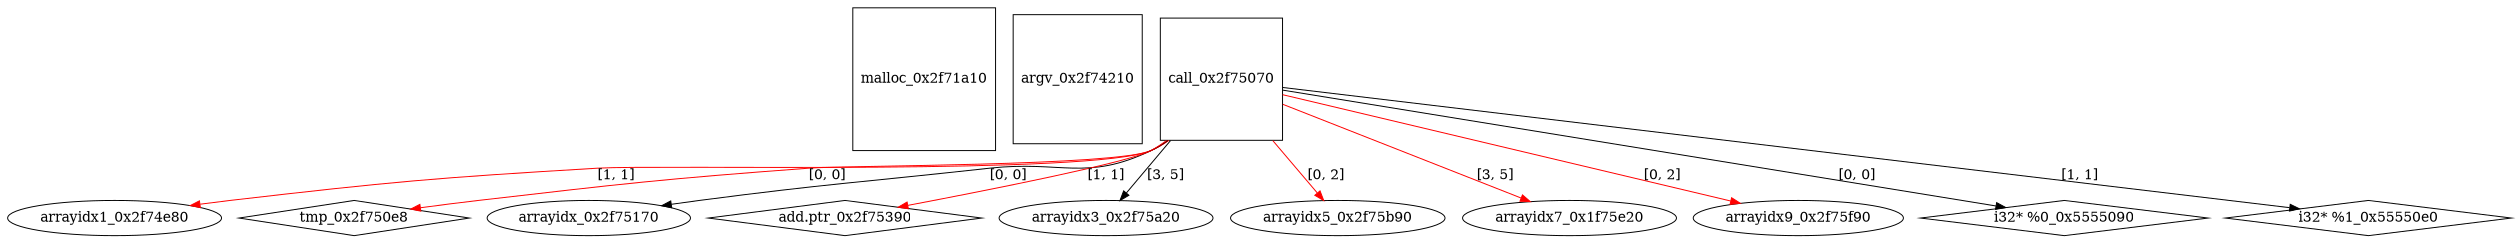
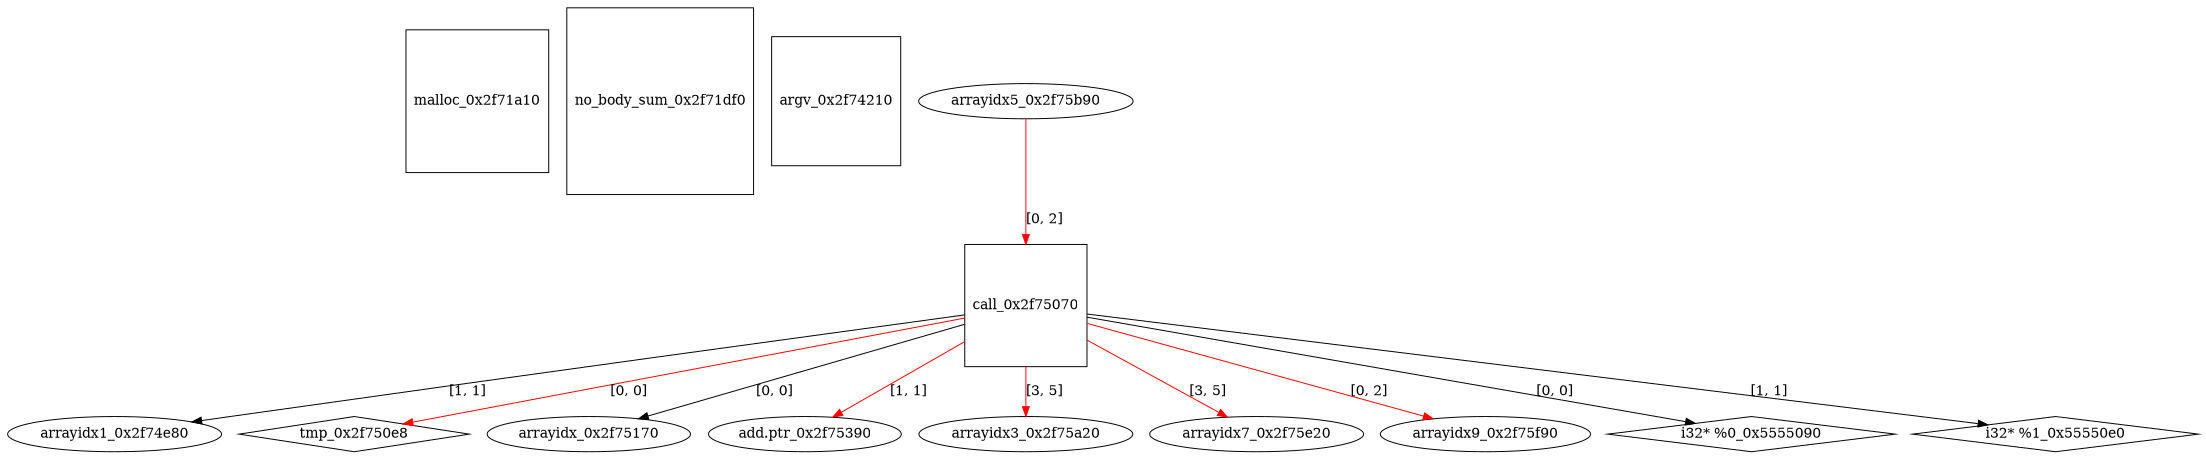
node "no_body_sum_0x2f71df0": added
edge "call_0x2f75070" -> "arrayidx1_0x2f74e80": color red -> black
edge "call_0x2f75070" -> "arrayidx3_0x2f75a20": color black -> red
edge "call_0x2f75070" -> "arrayidx5_0x2f75b90": reversed
node "add.ptr_0x2f75390": shape diamond -> ellipse
node "arrayidx7_0x1f75e20": label "arrayidx7_0x1f75e20" -> "arrayidx7_0x2f75e20"
